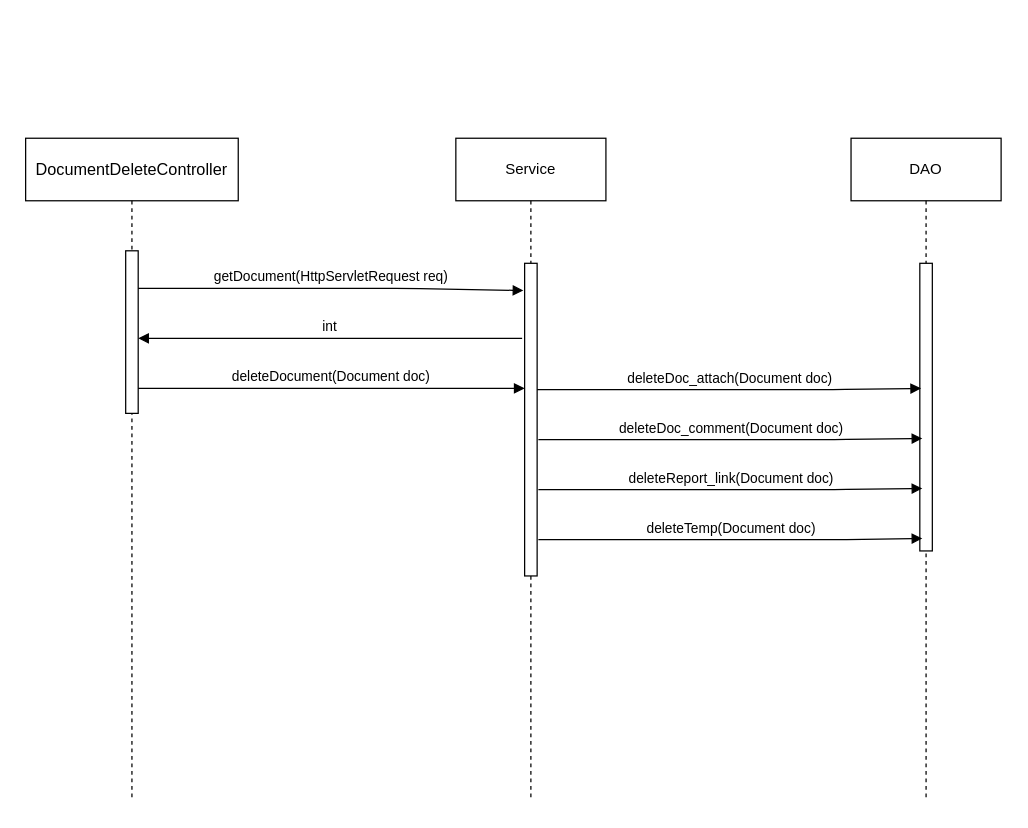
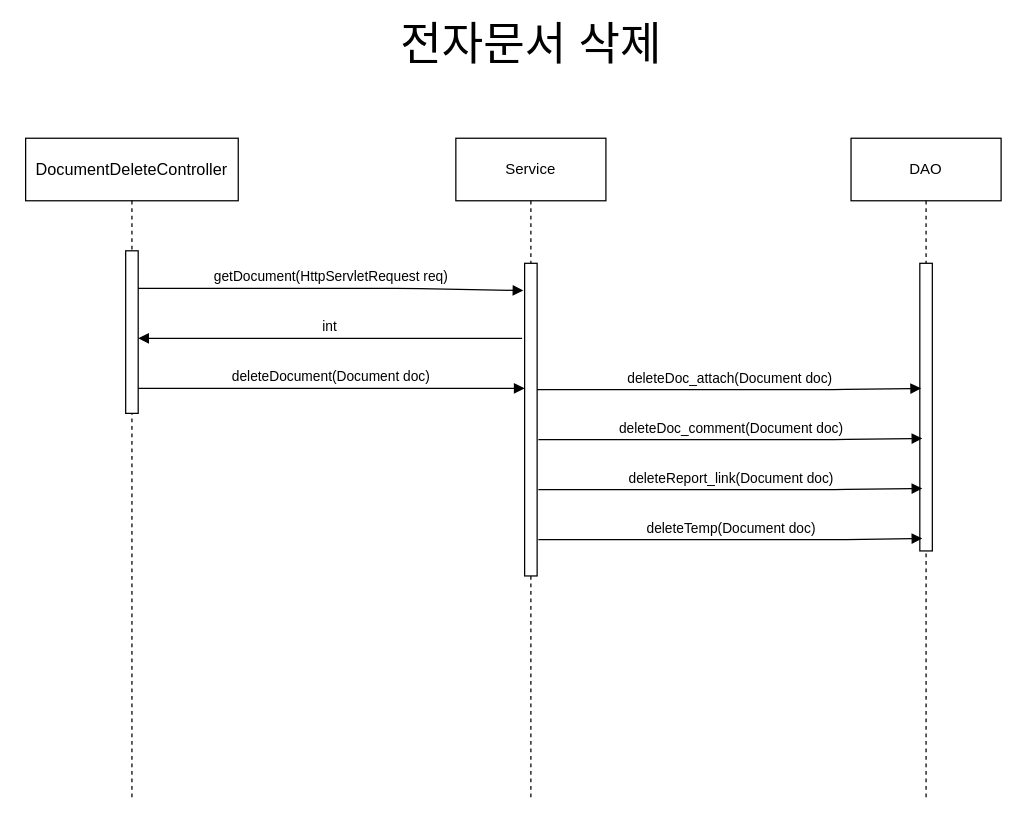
node "전자문서 삭제": added
